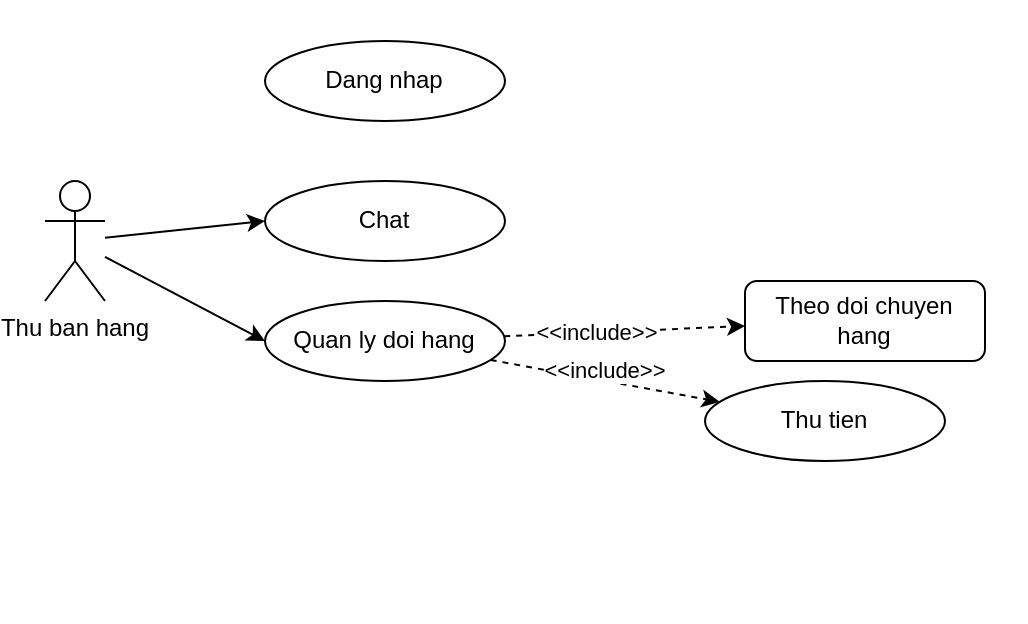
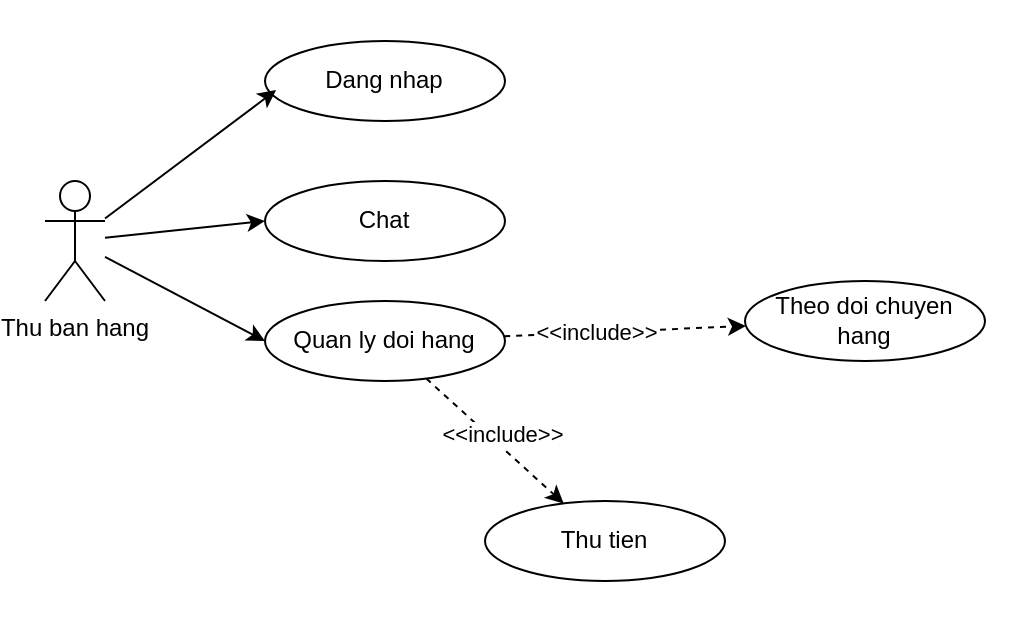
edge "Thu ban hang" -> "Dang nhap": added
node "Theo doi chuyen hang": shape rounded rectangle -> ellipse
node "Thu tien": moved (825, 421) -> (605, 541)
